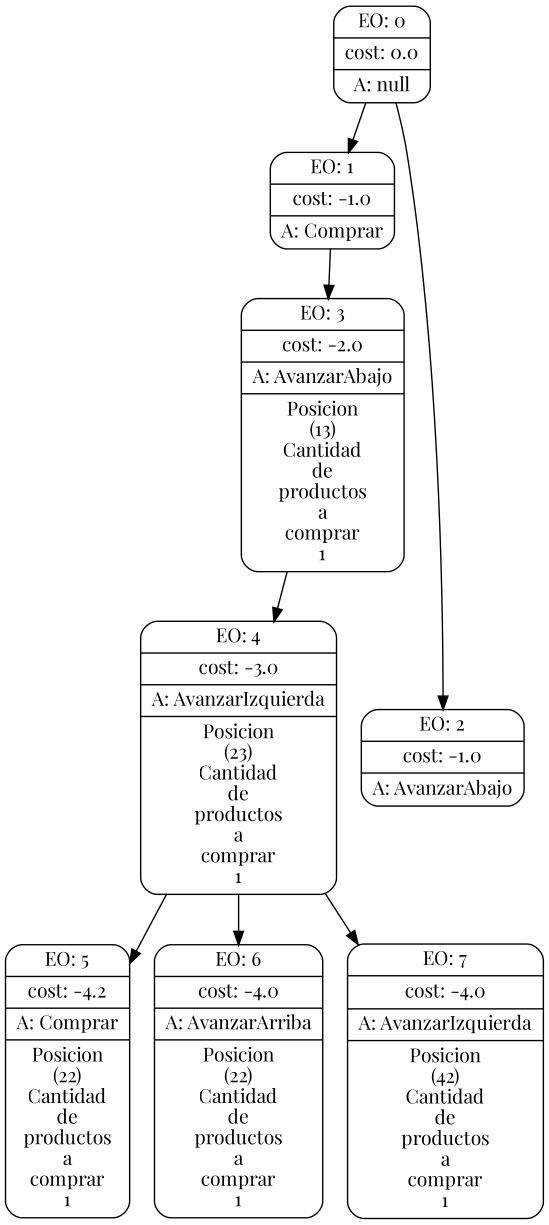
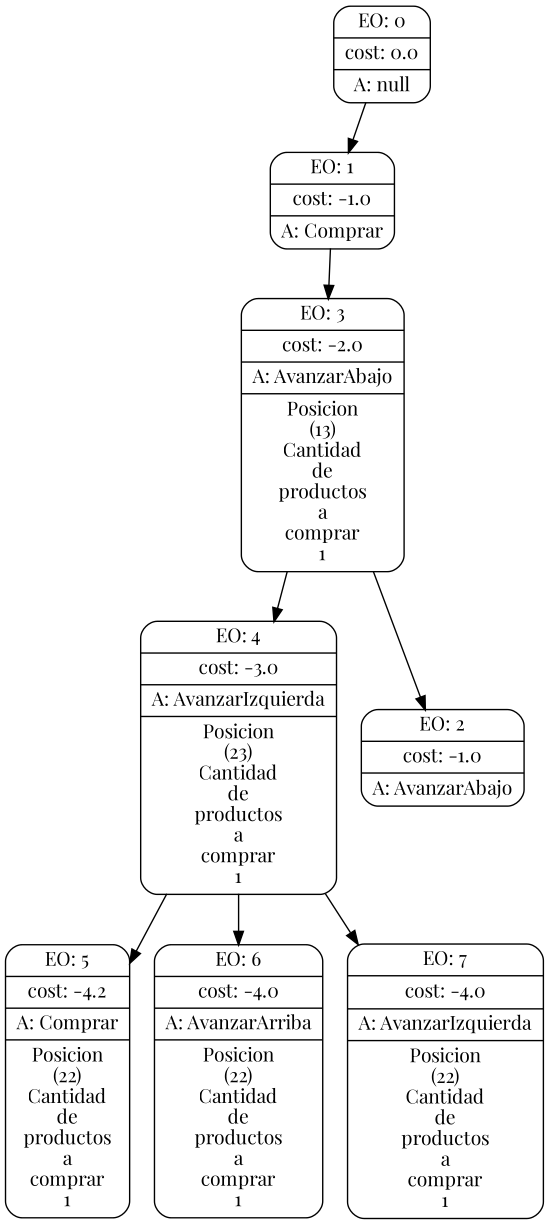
edge "EO: 0" -> "EO: 2": now "EO: 3" -> "EO: 2"
node "EO: 7": text "(42)" -> "(22)"
